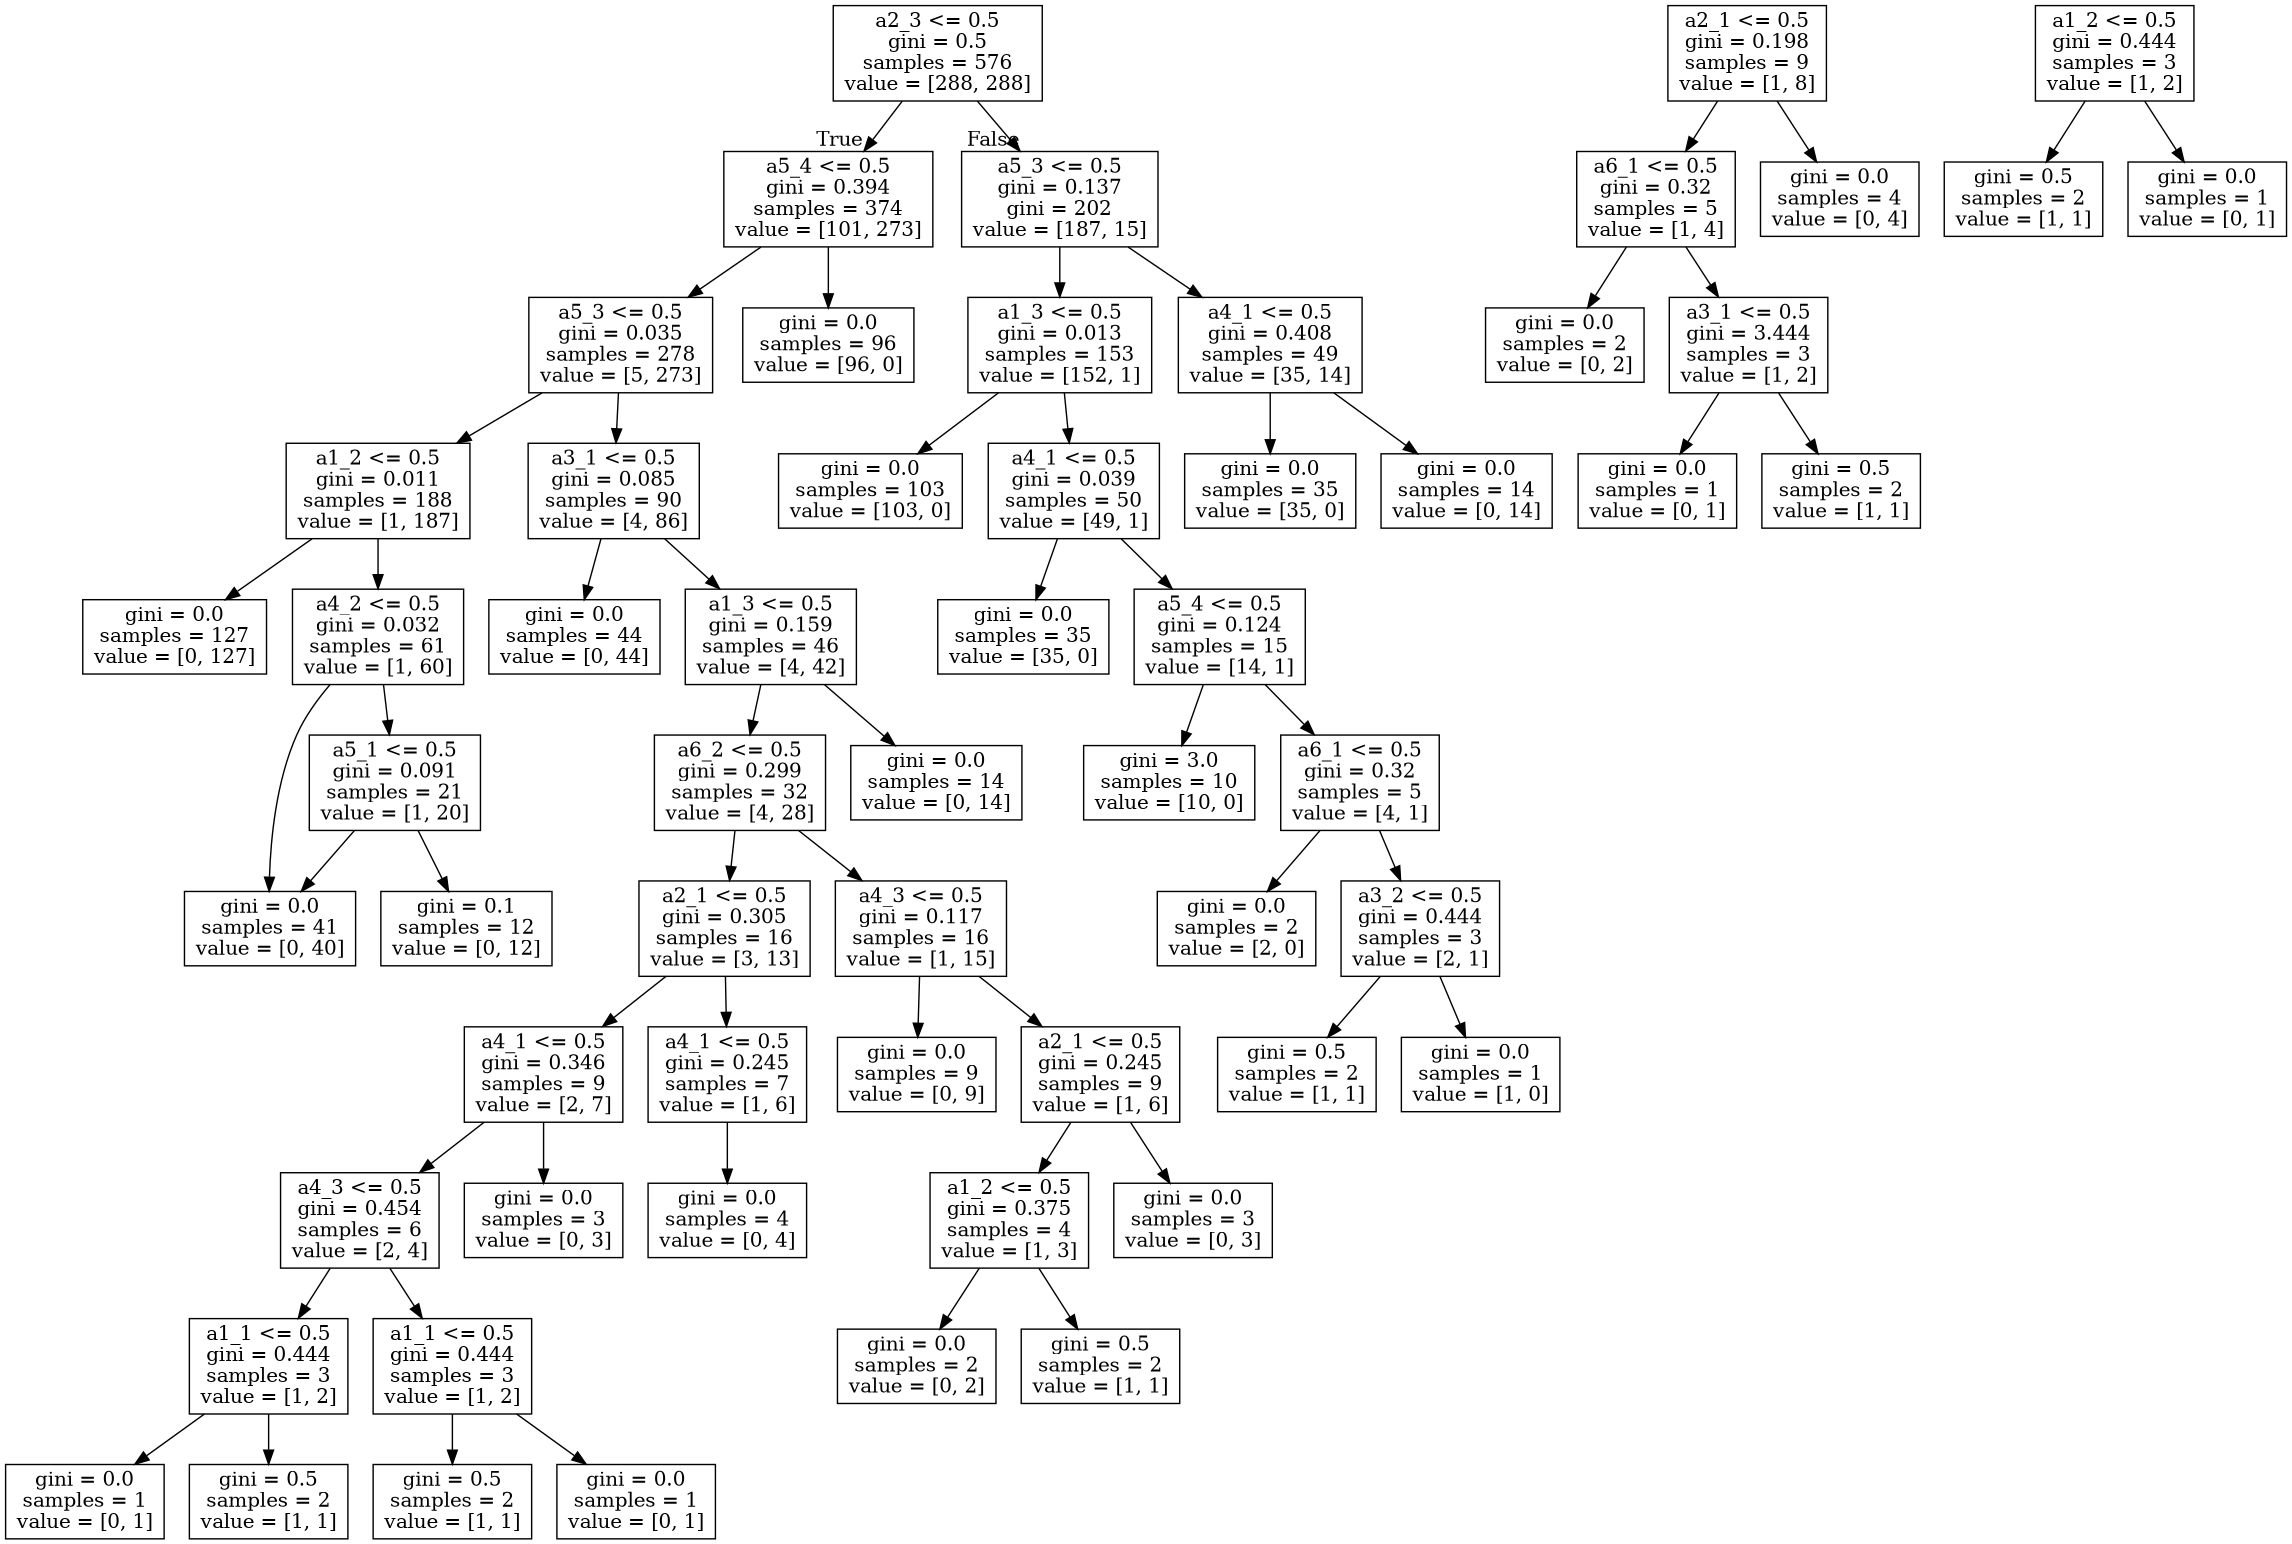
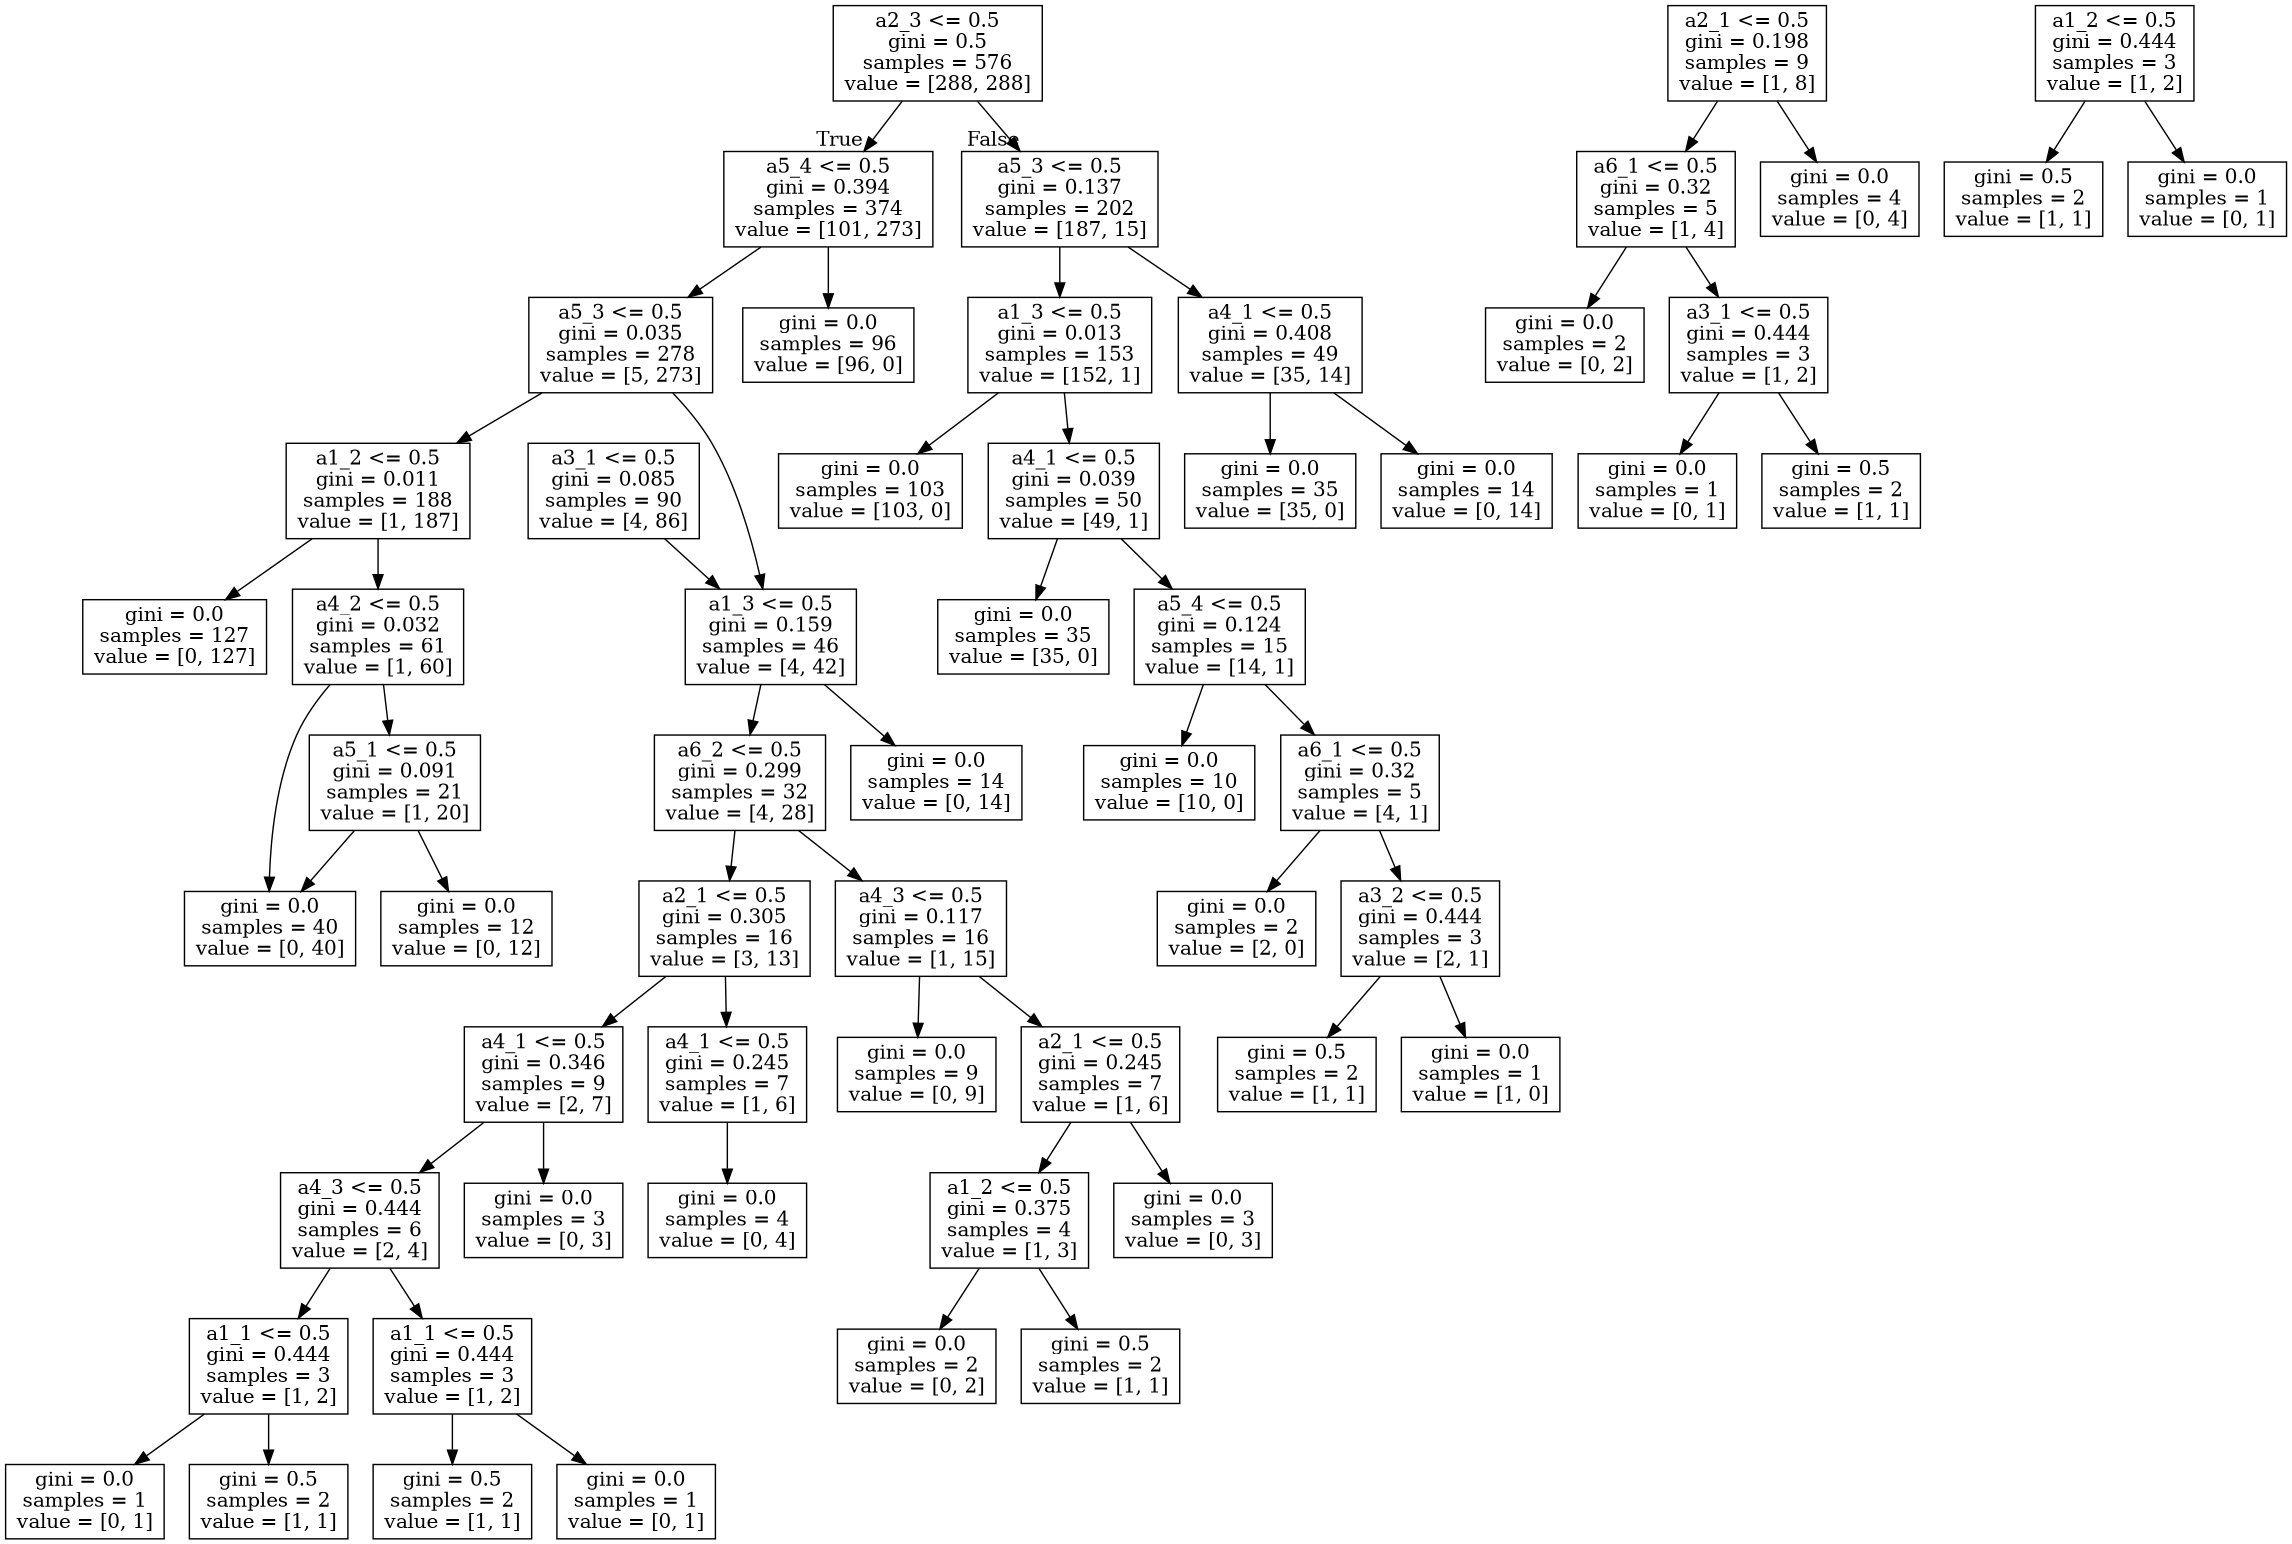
node "a5_3 <= 0.5 gini = 0.137 gini = 202 value = [187, 15]": label "a5_3 <= 0.5 gini = 0.137 gini = 202 value = [187, 15]" -> "a5_3 <= 0.5 gini = 0.137 samples = 202 value = [187, 15]"
node "a3_1 <= 0.5 gini = 3.444 samples = 3 value = [1, 2]": label "a3_1 <= 0.5 gini = 3.444 samples = 3 value = [1, 2]" -> "a3_1 <= 0.5 gini = 0.444 samples = 3 value = [1, 2]"
edge "a5_3 <= 0.5 gini = 0.035 samples = 278 value = [5, 273]" -> "a3_1 <= 0.5 gini = 0.085 samples = 90 value = [4, 86]": now "a5_3 <= 0.5 gini = 0.035 samples = 278 value = [5, 273]" -> "a1_3 <= 0.5 gini = 0.159 samples = 46 value = [4, 42]"
node "gini = 0.0 samples = 44 value = [0, 44]": removed
node "gini = 3.0 samples = 10 value = [10, 0]": label "gini = 3.0 samples = 10 value = [10, 0]" -> "gini = 0.0 samples = 10 value = [10, 0]"
node "gini = 0.0 samples = 41 value = [0, 40]": label "gini = 0.0 samples = 41 value = [0, 40]" -> "gini = 0.0 samples = 40 value = [0, 40]"
node "gini = 0.1 samples = 12 value = [0, 12]": label "gini = 0.1 samples = 12 value = [0, 12]" -> "gini = 0.0 samples = 12 value = [0, 12]"
node "a2_1 <= 0.5 gini = 0.245 samples = 9 value = [1, 6]": label "a2_1 <= 0.5 gini = 0.245 samples = 9 value = [1, 6]" -> "a2_1 <= 0.5 gini = 0.245 samples = 7 value = [1, 6]"
node "a4_3 <= 0.5 gini = 0.454 samples = 6 value = [2, 4]": label "a4_3 <= 0.5 gini = 0.454 samples = 6 value = [2, 4]" -> "a4_3 <= 0.5 gini = 0.444 samples = 6 value = [2, 4]"
